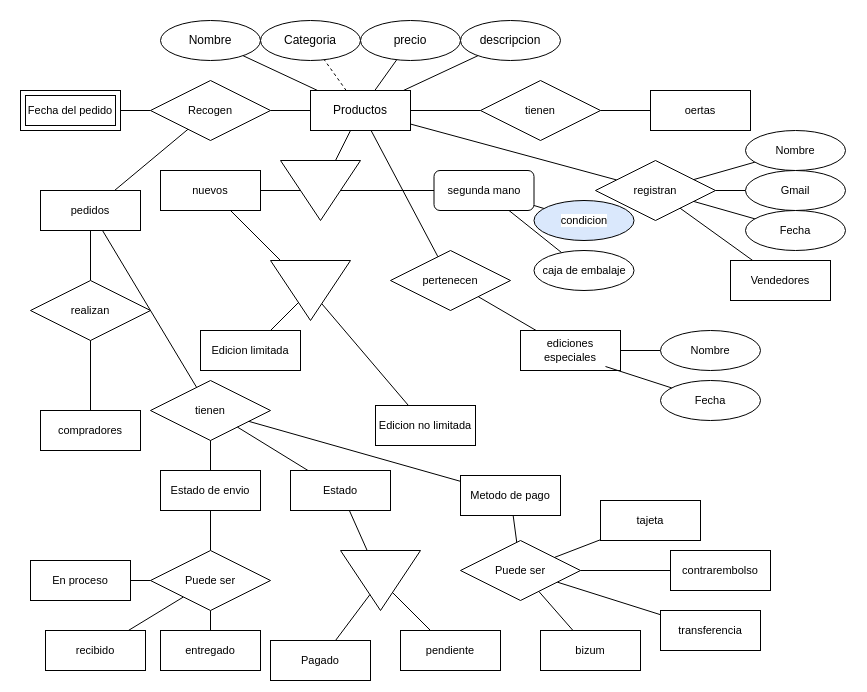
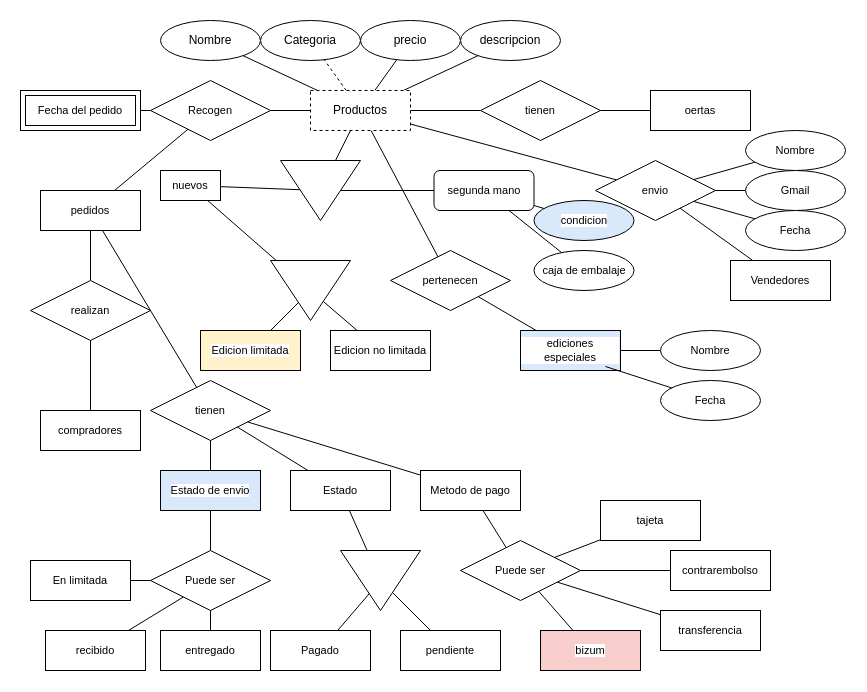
node "Fecha del pedido": size 100x40 -> 120x40
node "Productos": style solid -> dashed
node "nuevos": size 100x40 -> 60x30
node "registran": label "registran" -> "envio"
node "Edicion limitada": fillcolor #ffffff -> #fff2cc
node "ediciones especiales": fillcolor #ffffff -> #dae8fc
node "Edicion no limitada": moved (426, 426) -> (381, 351)
node "Estado de envio": fillcolor #ffffff -> #dae8fc
node "Metodo de pago": moved (511, 496) -> (471, 491)
node "En proceso": label "En proceso" -> "En limitada"
node "bizum": fillcolor #ffffff -> #f8cecc
node "Pagado": moved (321, 661) -> (321, 651)
